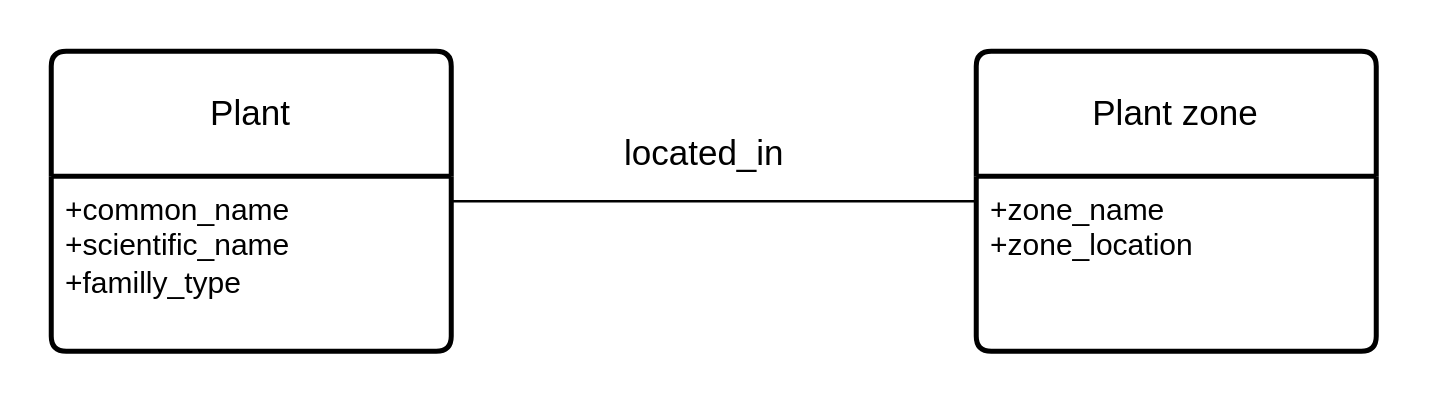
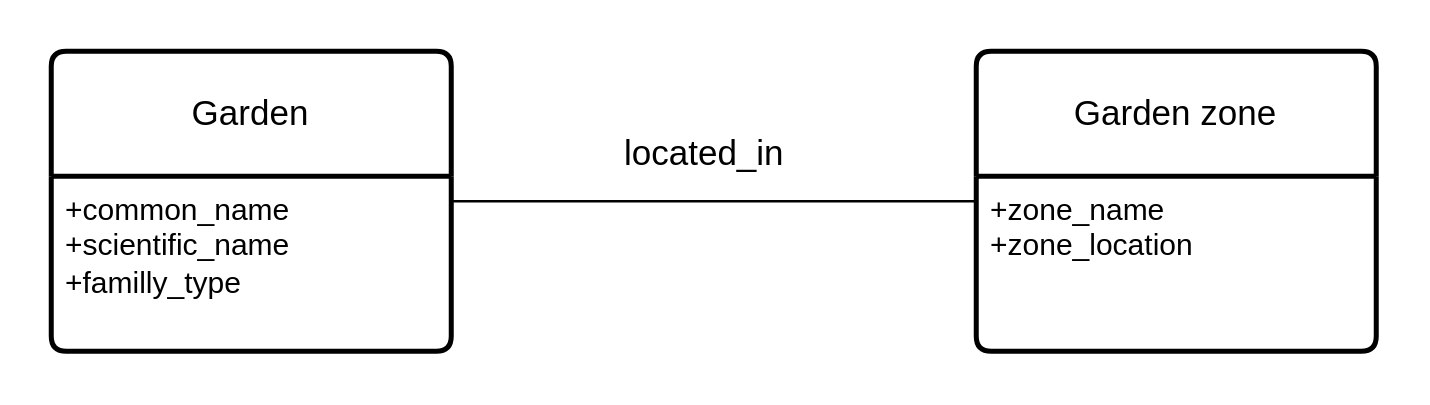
node "Plant": label "Plant" -> "Garden"
node "Plant zone": label "Plant zone" -> "Garden zone"
